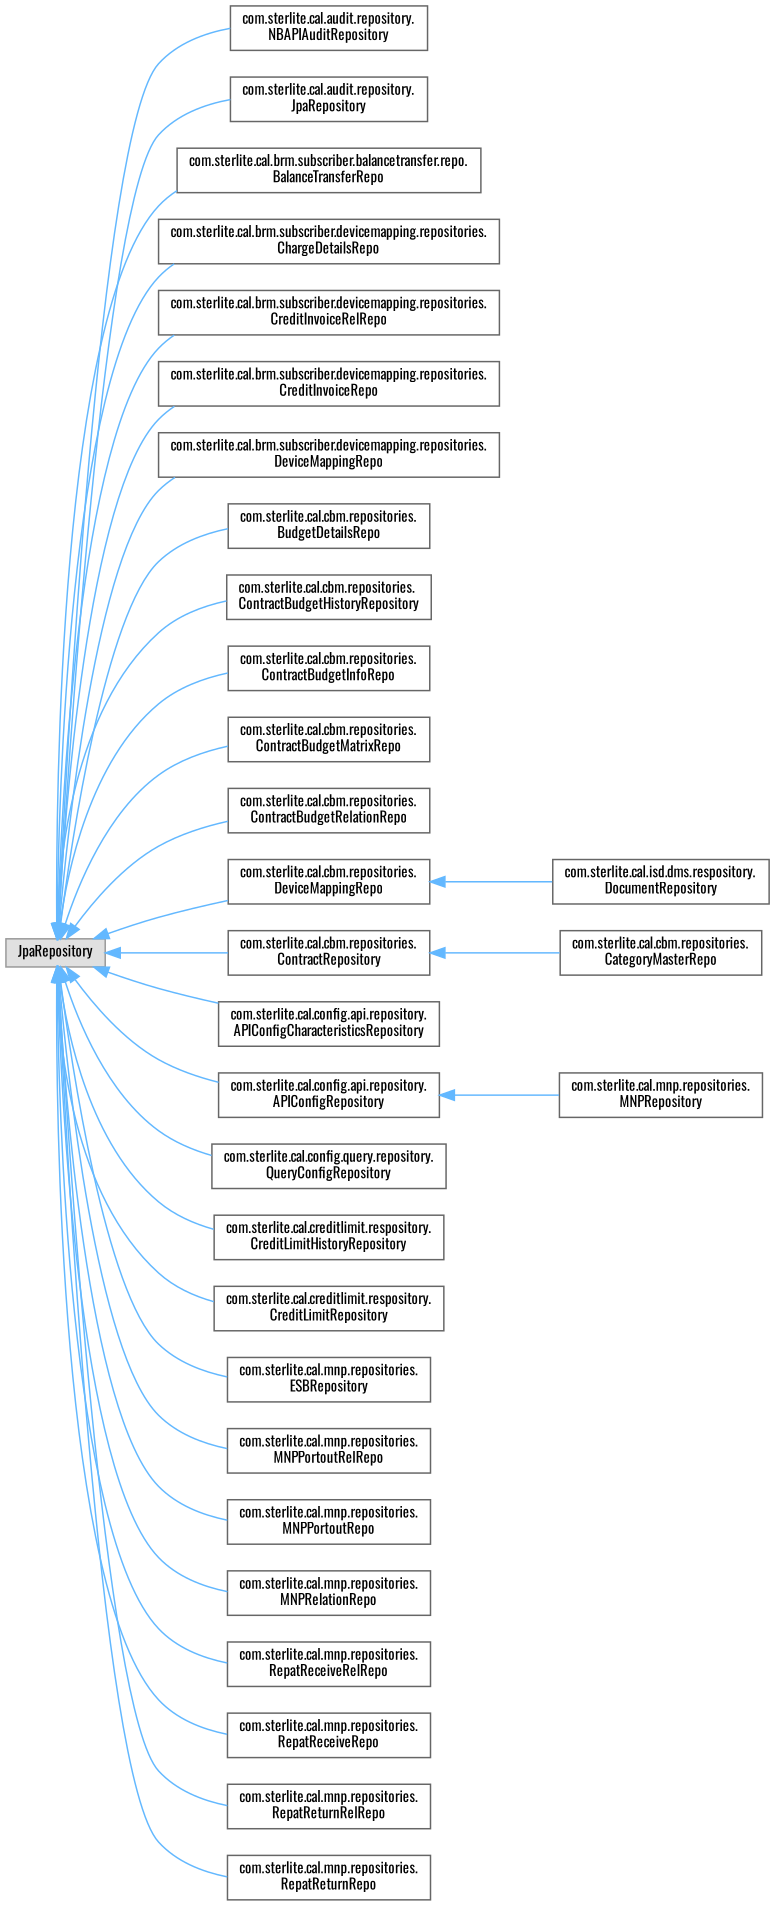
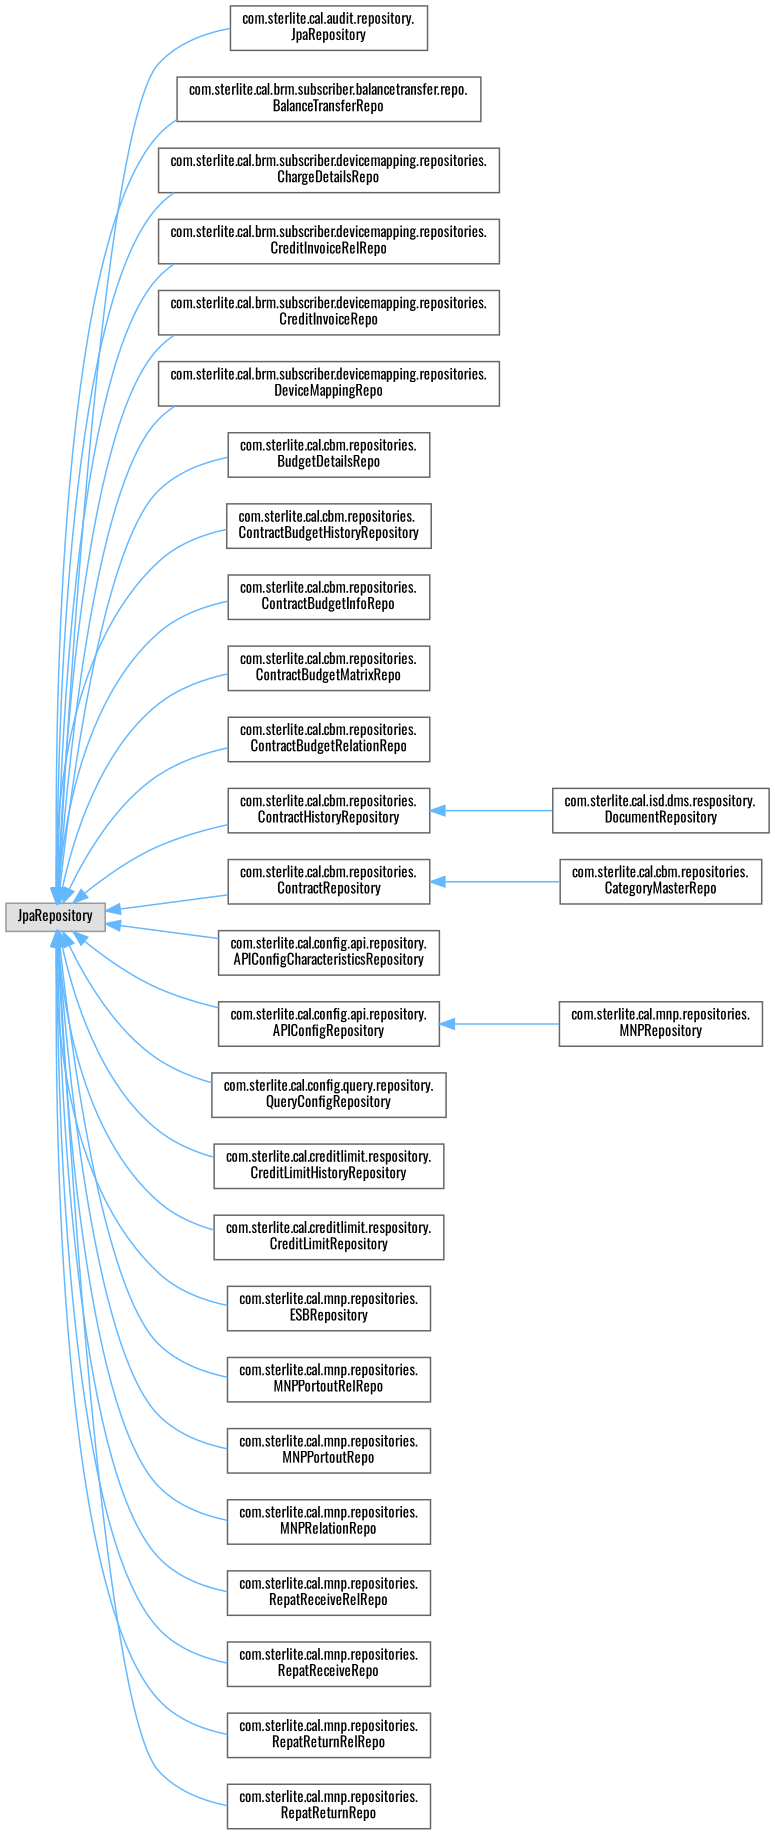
node "com.sterlite.cal.audit.repository. NBAPIAuditRepository": removed
node "com.sterlite.cal.cbm.repositories. DeviceMappingRepo": label "com.sterlite.cal.cbm.repositories. DeviceMappingRepo" -> "com.sterlite.cal.cbm.repositories. ContractHistoryRepository"
